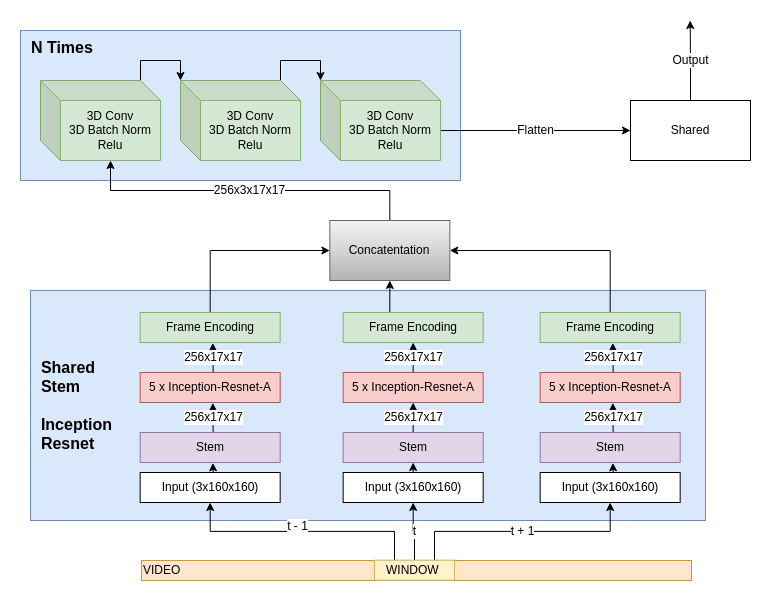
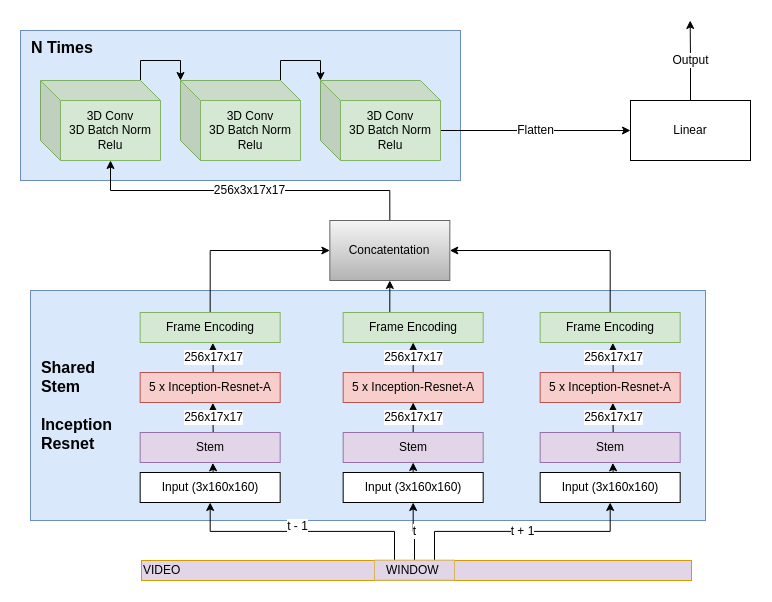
node "Shared": label "Shared" -> "Linear"
node "WINDOW": fillcolor #fff2cc -> #e1d5e7
node "VIDEO": fillcolor #ffe6cc -> #e1d5e7
